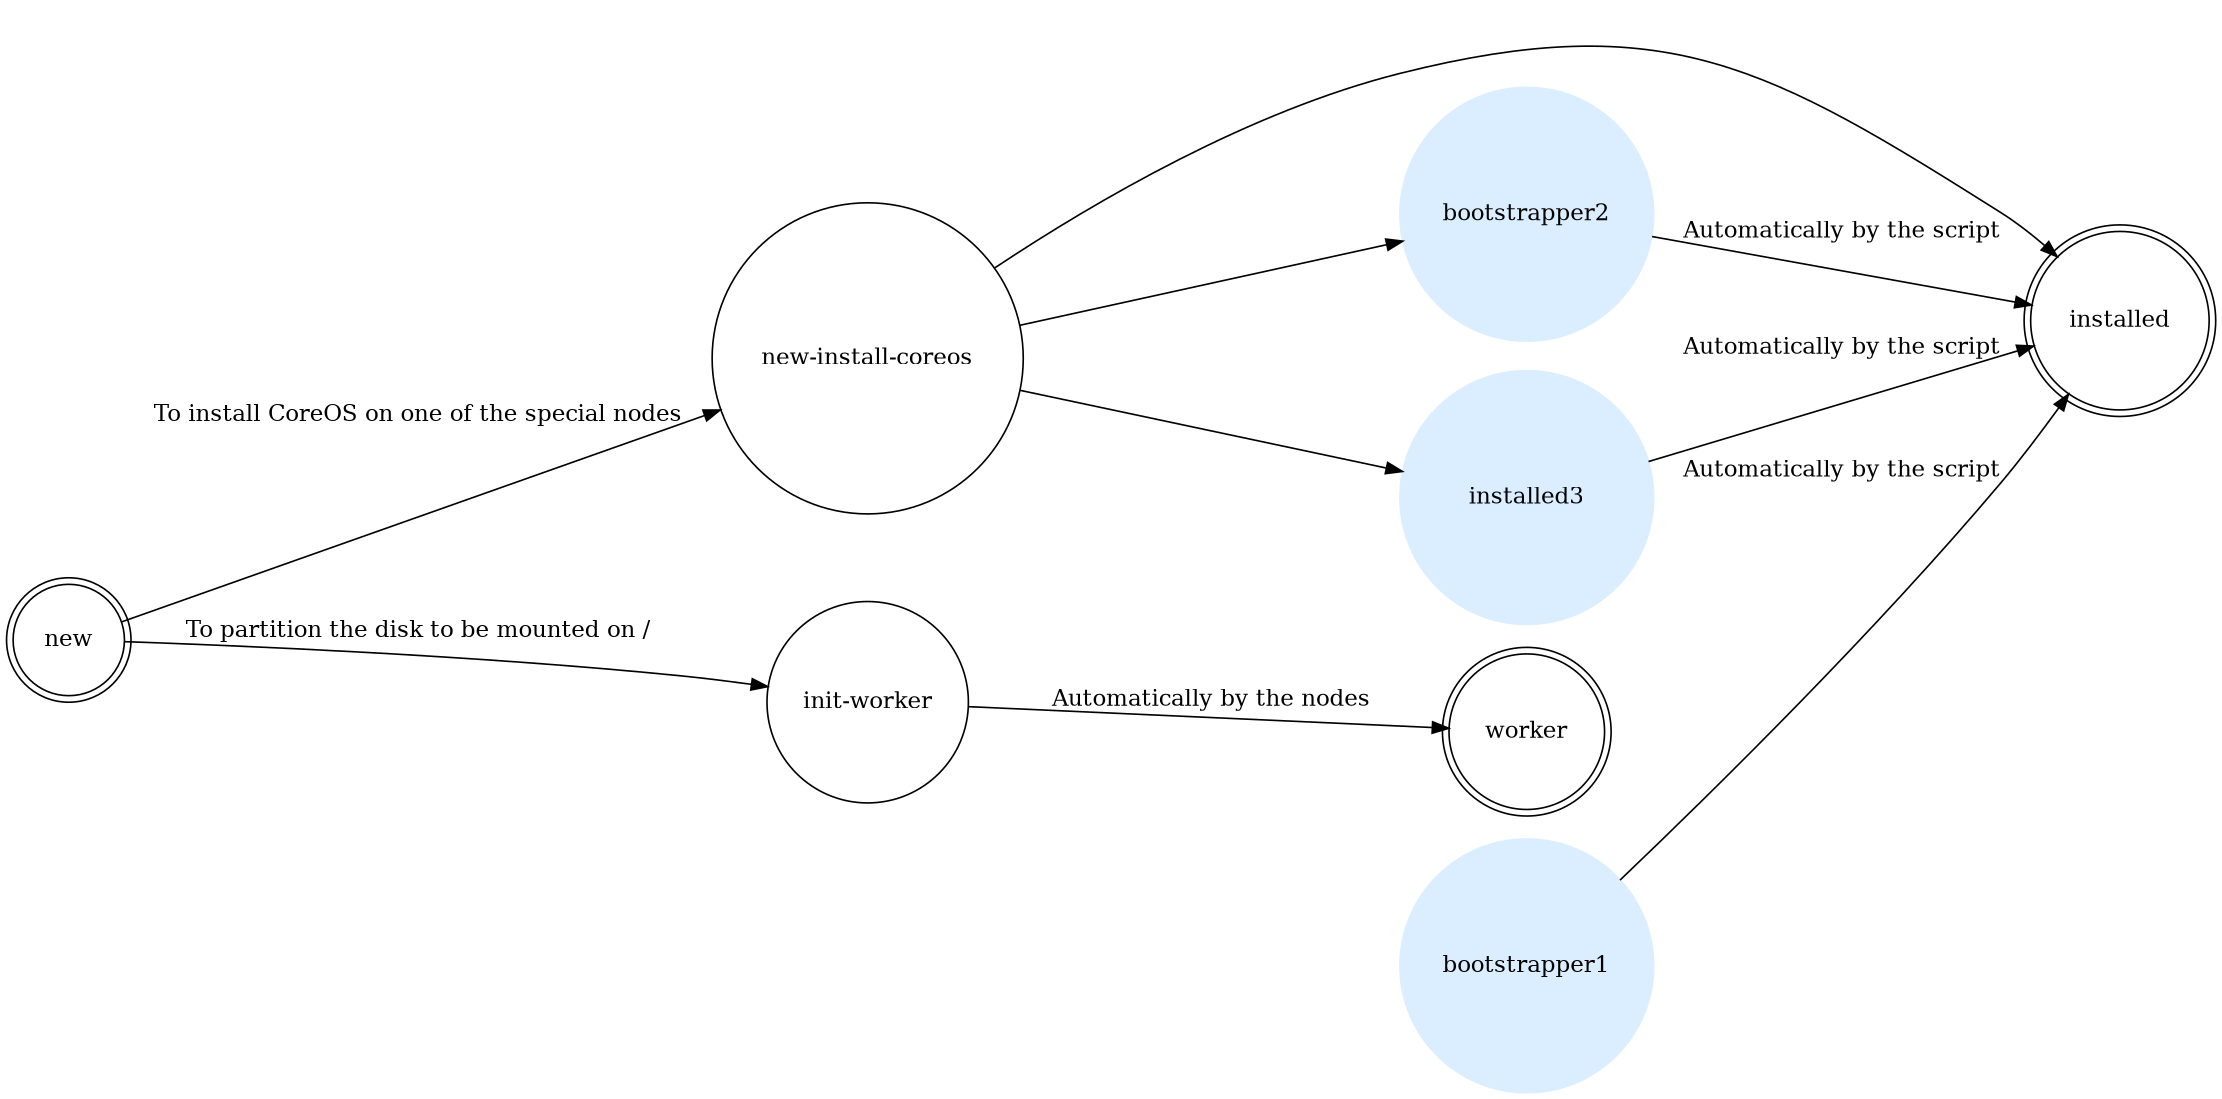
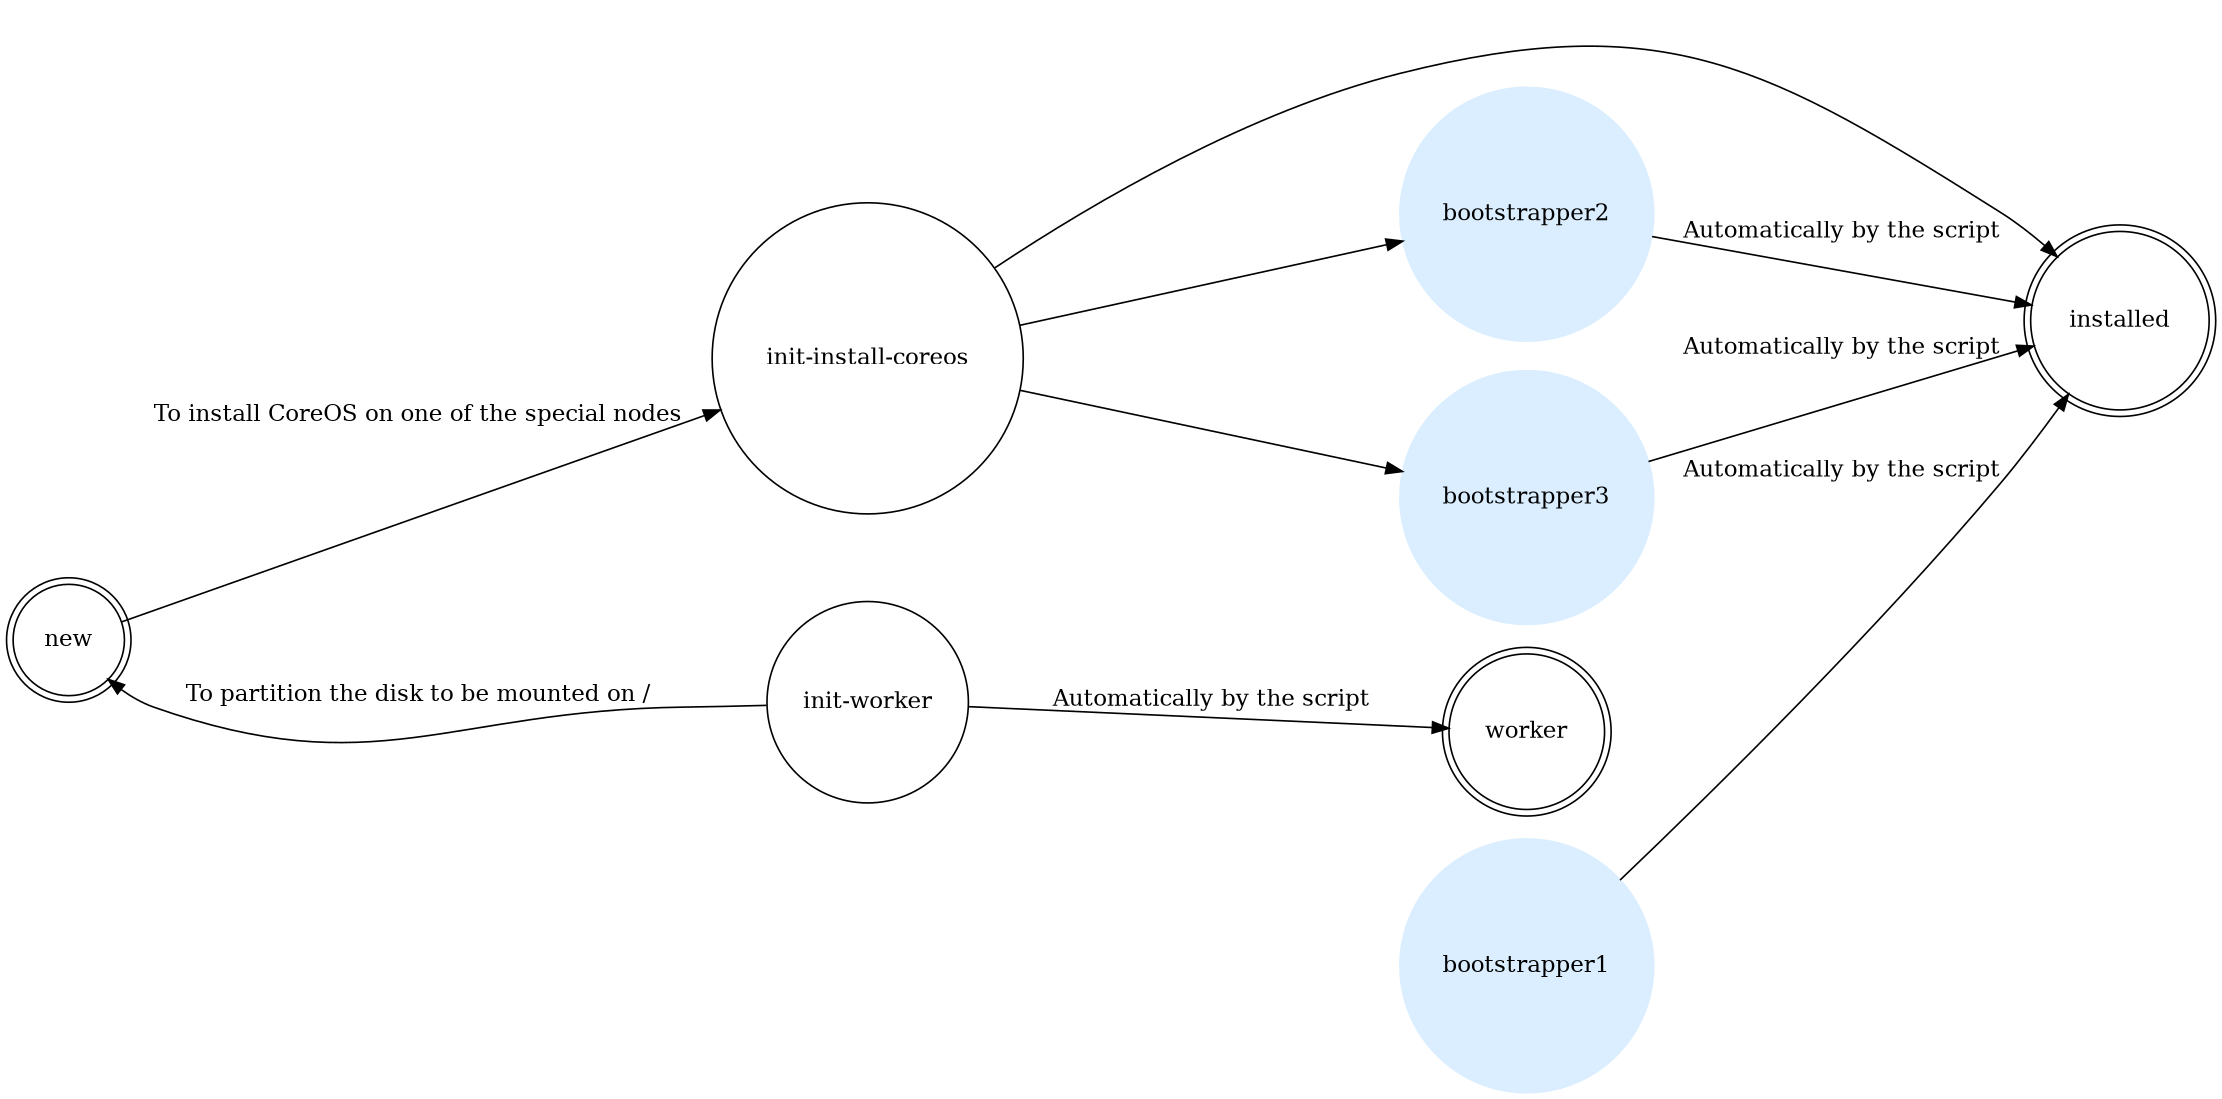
node "new-install-coreos": label "new-install-coreos" -> "init-install-coreos"
node "installed3": label "installed3" -> "bootstrapper3"
edge "new" -> "init-worker": reversed
edge "init-worker" -> "worker": label "Automatically by the nodes" -> "Automatically by the script"
